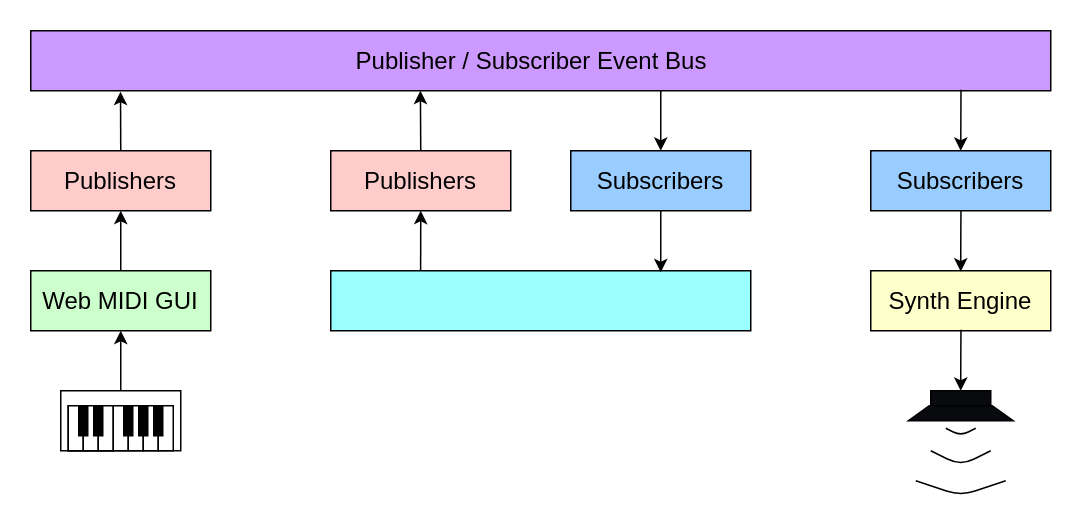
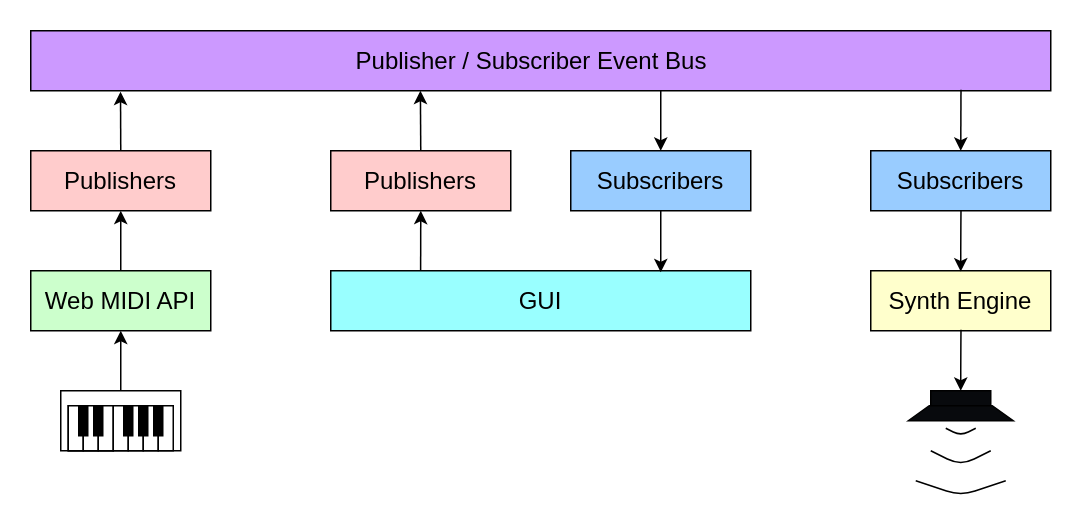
node "Web MIDI GUI": label "Web MIDI GUI" -> "Web MIDI API"
node "GUI": added
